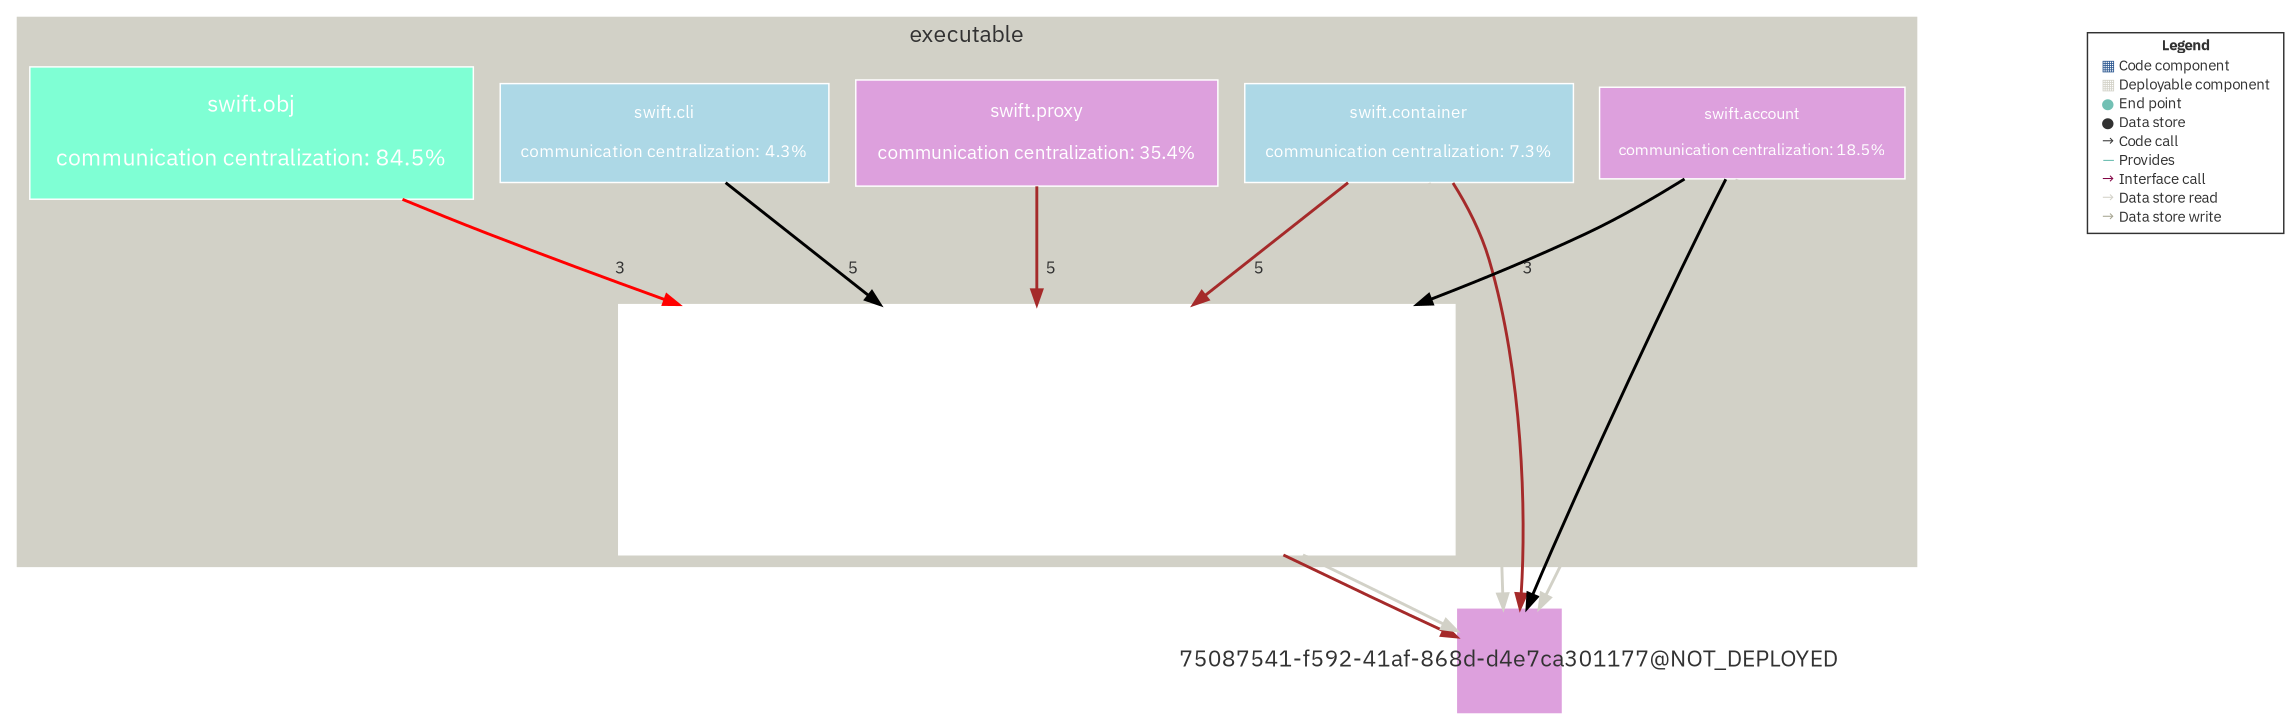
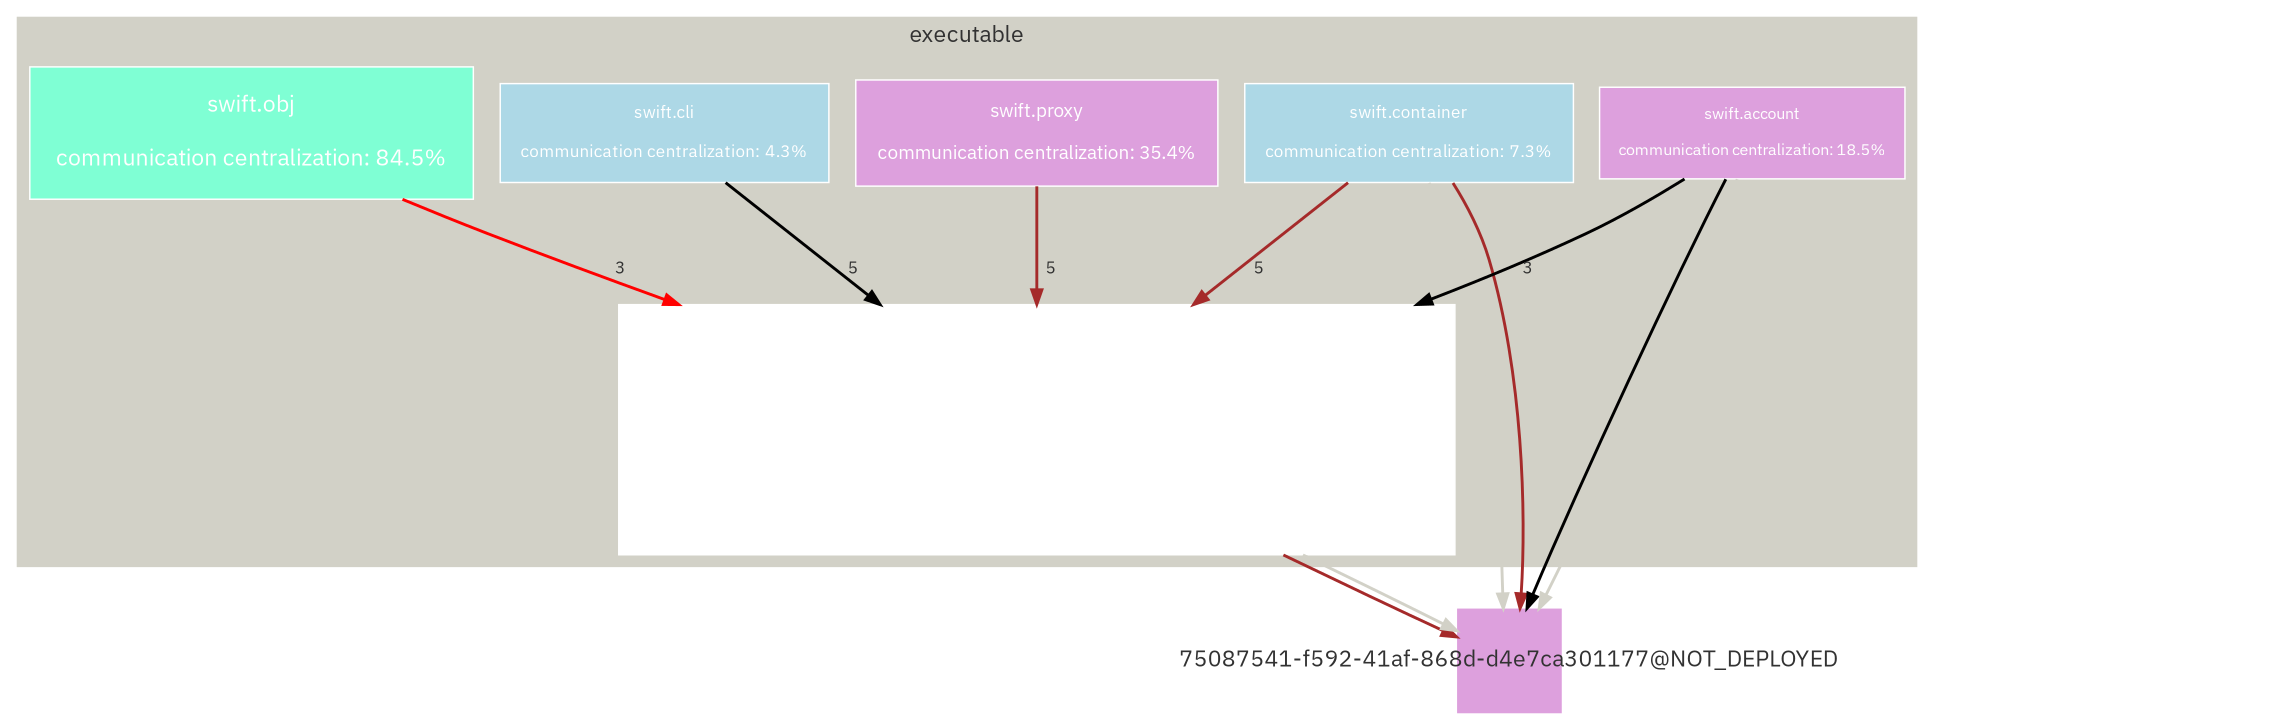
node "Legend": removed
